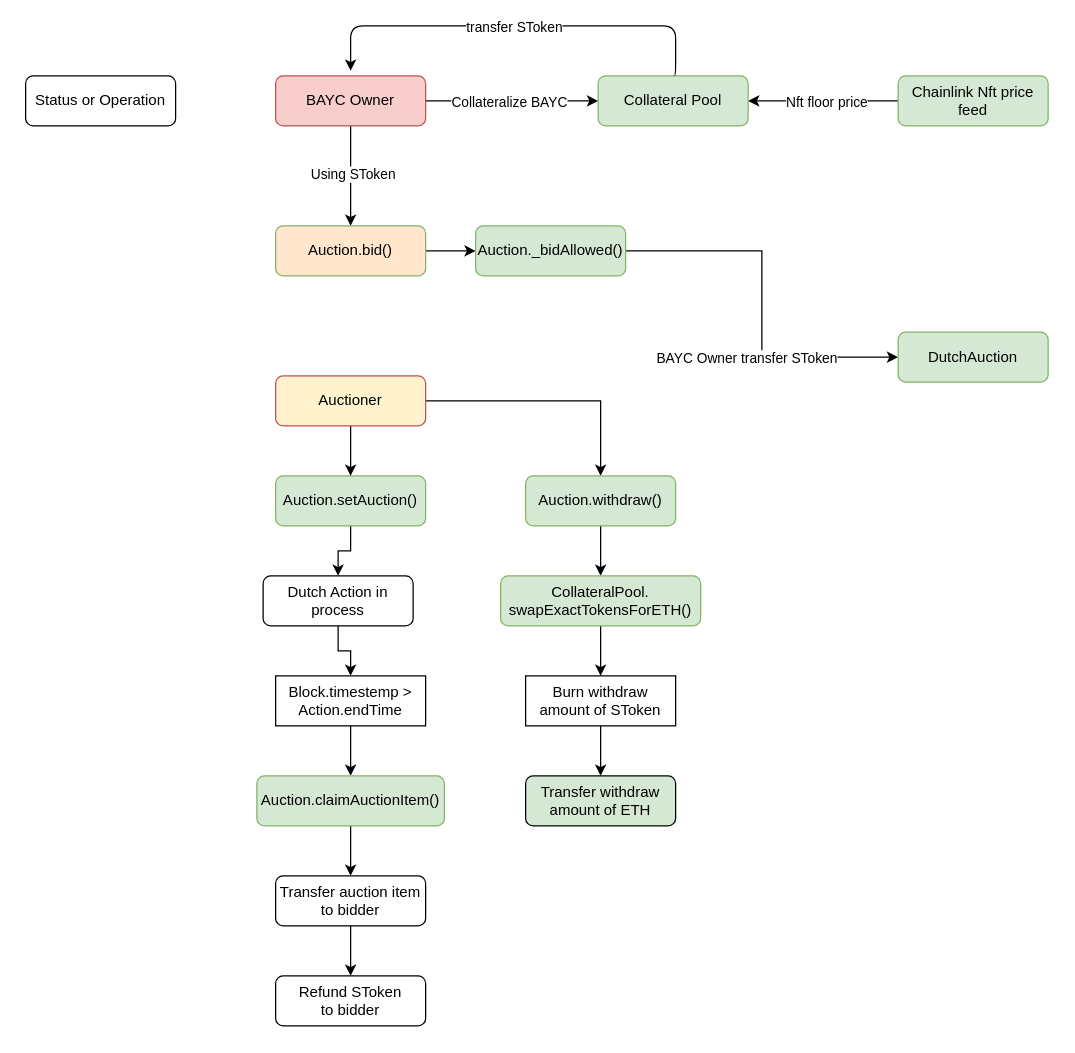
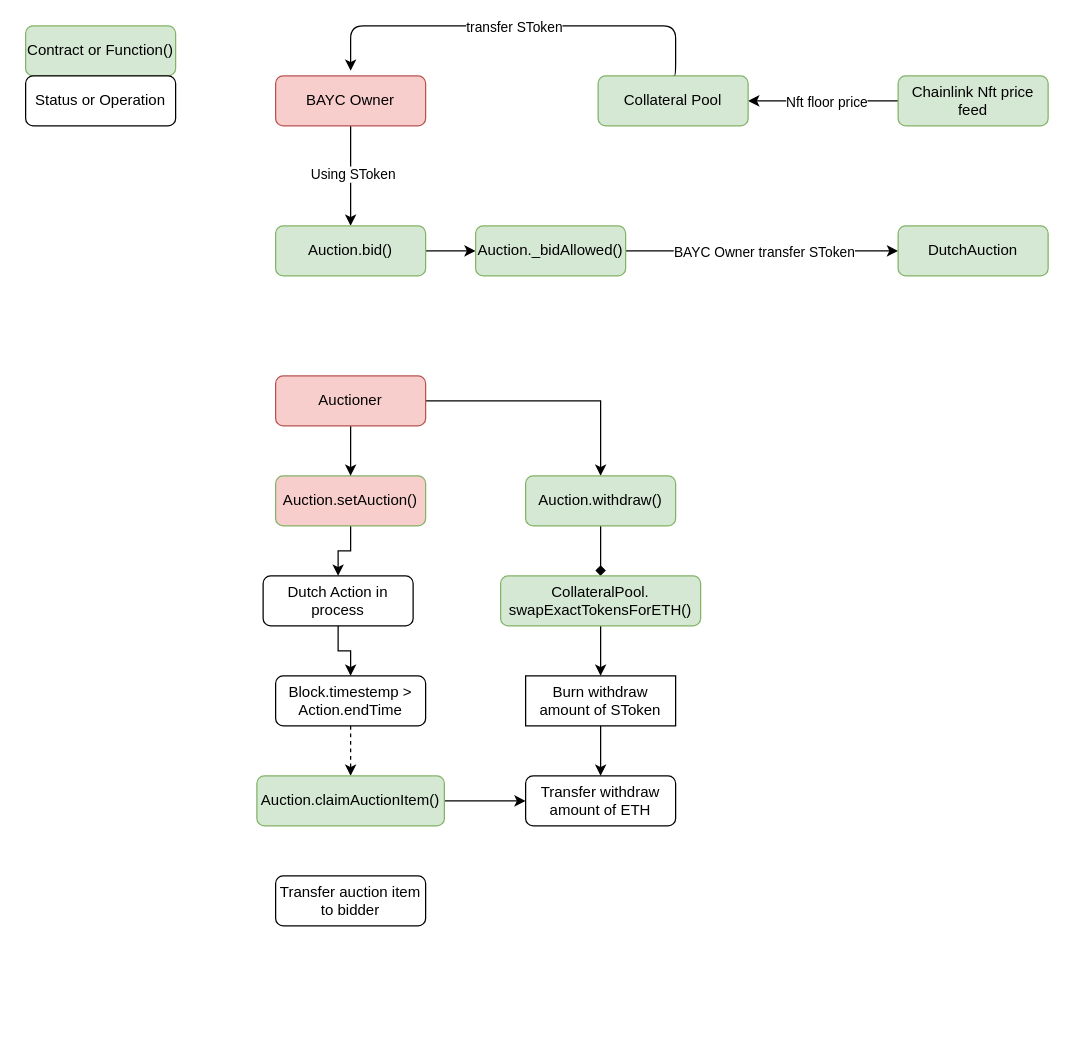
node "Contract or Function()": added
edge "BAYC Owner" -> "Collateral Pool": removed, label "Collateralize BAYC"
node "Auction.bid()": fillcolor #ffe6cc -> #d5e8d4
node "DutchAuction": moved (973, 357) -> (973, 251)
node "Auctioner": fillcolor #fff2cc -> #f8cecc
node "Auction.setAuction()": fillcolor #d5e8d4 -> #f8cecc
edge "Auction.withdraw()" -> "CollateralPool. swapExactTokensForETH()": arrowhead classic -> diamond
node "Block.timestemp > Action.endTime": shape rectangle -> rounded rectangle
edge "Block.timestemp > Action.endTime" -> "Auction.claimAuctionItem()": style solid -> dashed
node "Transfer withdraw amount of ETH": fillcolor #d5e8d4 -> #ffffff
edge "Auction.claimAuctionItem()" -> "Transfer auction item to bidder": now "Auction.claimAuctionItem()" -> "Transfer withdraw amount of ETH"
edge "Transfer auction item to bidder" -> "Refund SToken to bidder": removed
node "Refund SToken to bidder": removed
